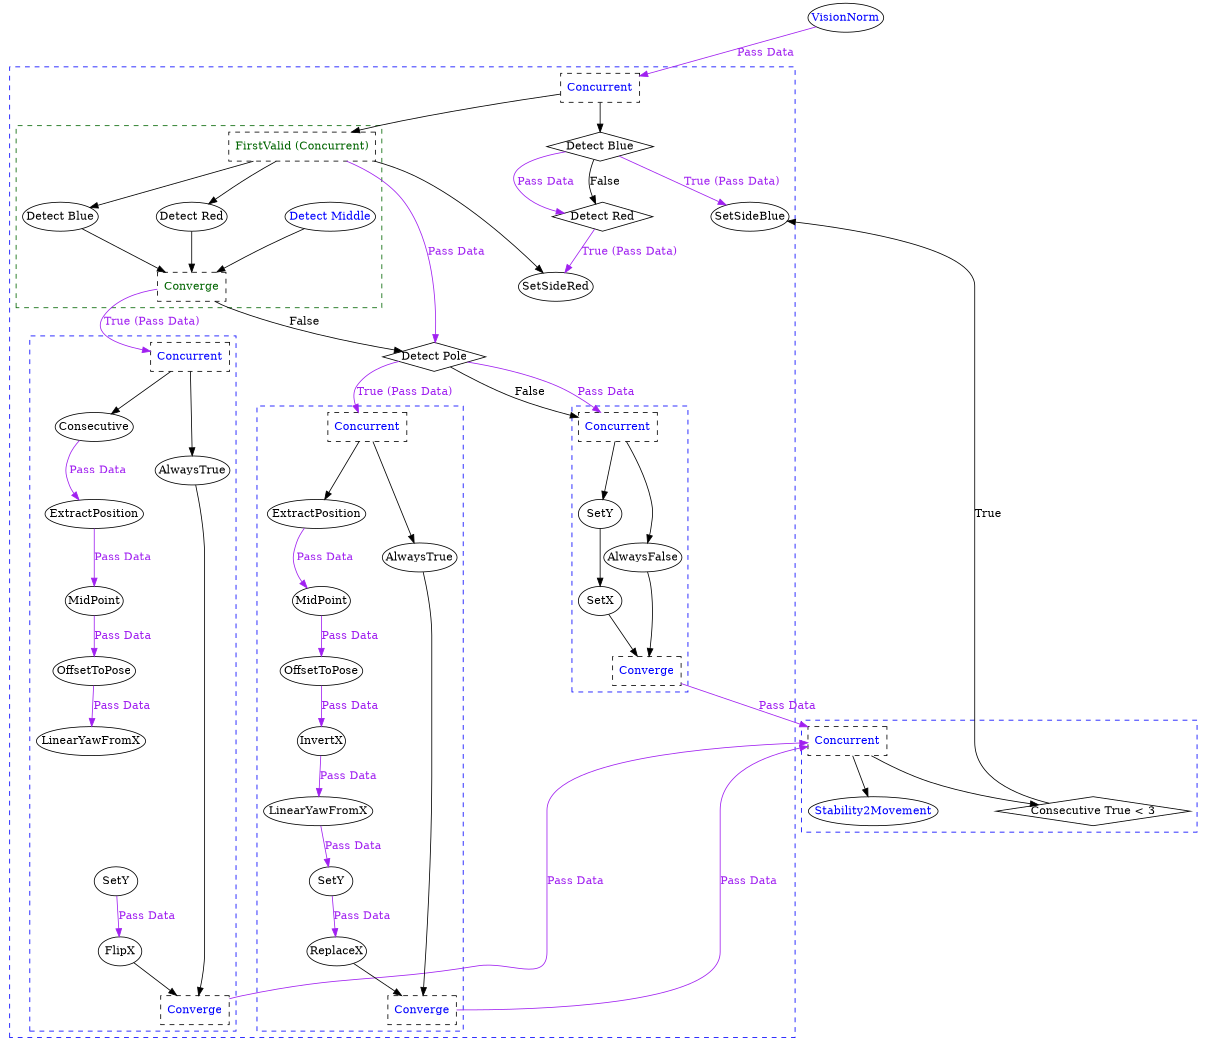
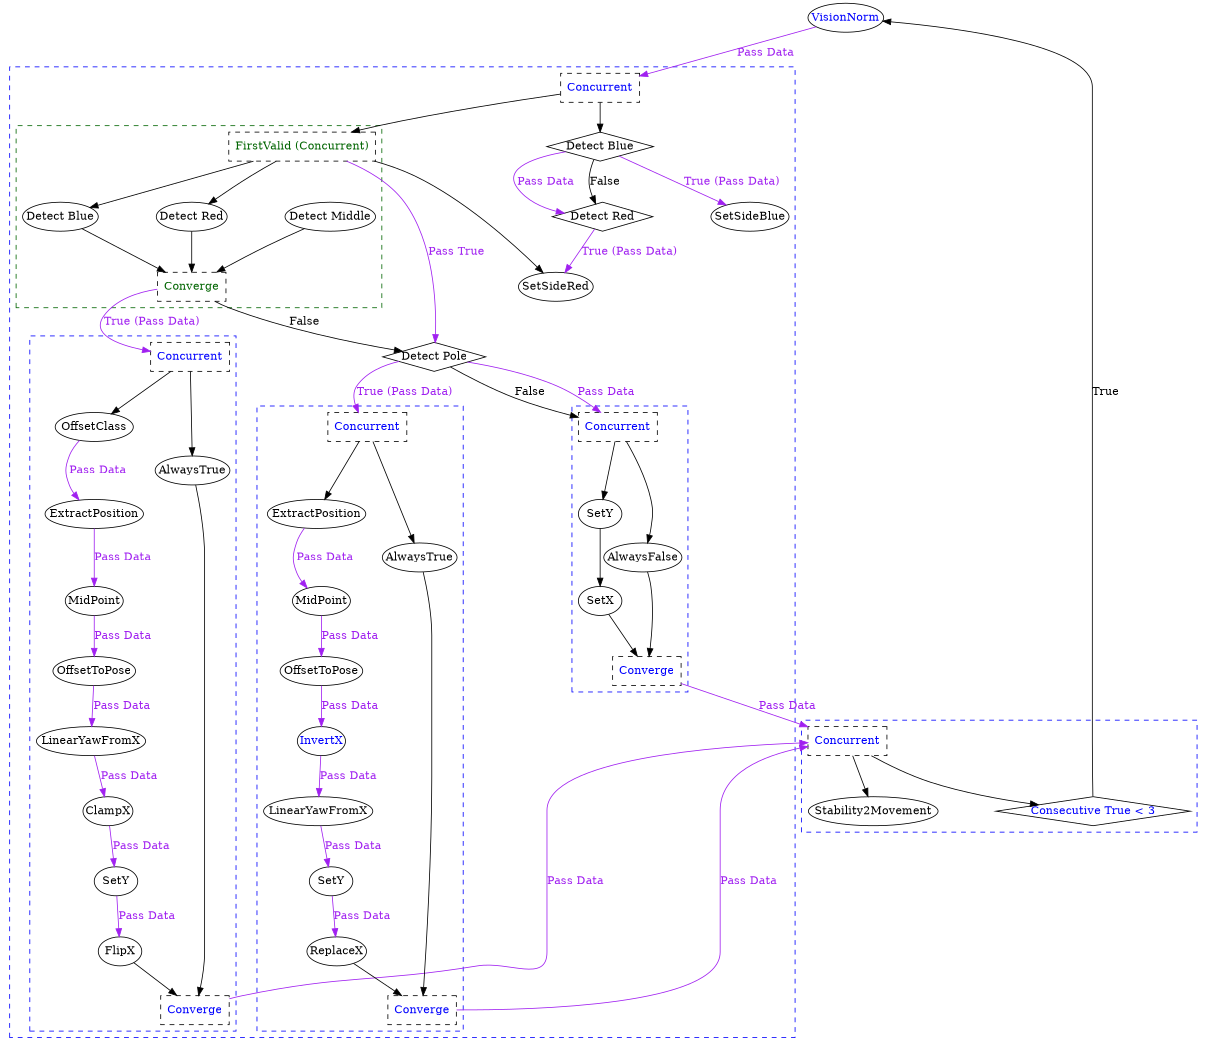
node "Detect Middle": fontcolor blue -> black
edge "FirstValid (Concurrent)" -> "Detect Pole": label "Pass Data" -> "Pass True"
node "Consecutive": label "Consecutive" -> "OffsetClass"
edge "Consecutive True < 3" -> "SetSideBlue": now "Consecutive True < 3" -> "VisionNorm"
node "InvertX": fontcolor black -> blue
node "ClampX": added
node "Stability2Movement": fontcolor blue -> black
node "Consecutive True < 3": fontcolor black -> blue
